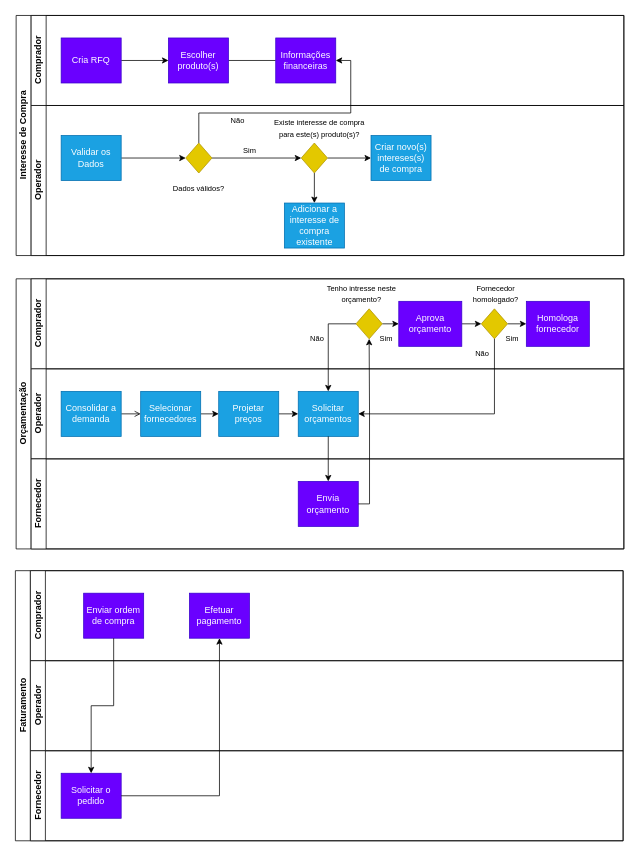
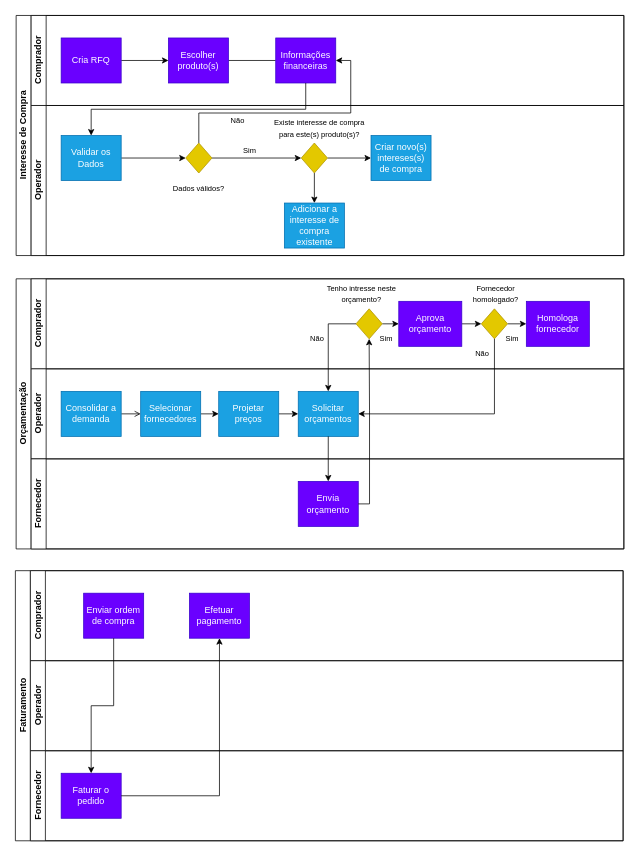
edge "Informações financeiras" -> "Validar os Dados": added
node "Solicitar o pedido": label "Solicitar o pedido" -> "Faturar o pedido"
